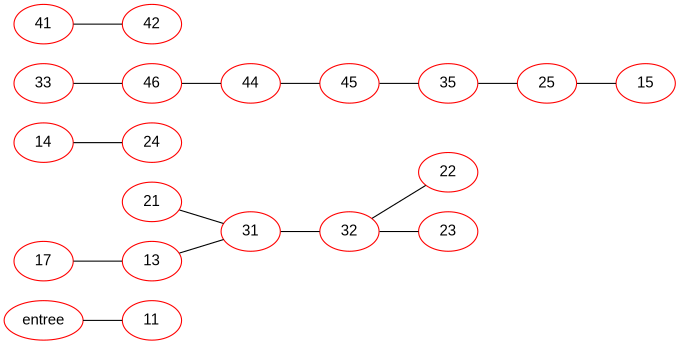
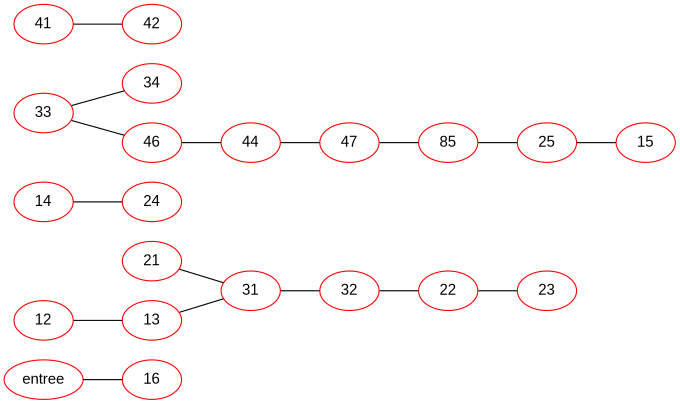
node "34": added
node "45": label "45" -> "47"
node "35": label "35" -> "85"
edge "32" -- "23": now "22" -- "23"
node "17": label "17" -> "12"
node "11": label "11" -> "16"
